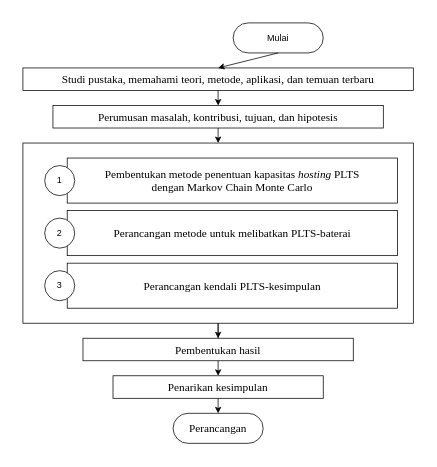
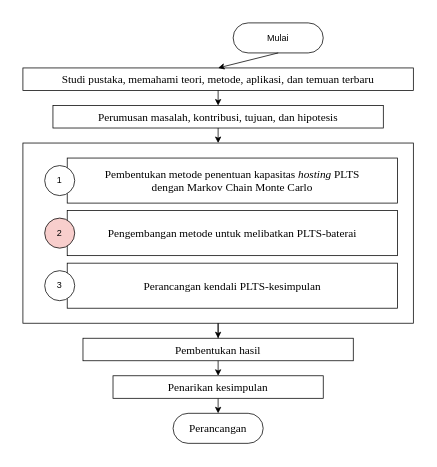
node "2": fillcolor #ffffff -> #f8cecc
node "Perancangan metode untuk melibatkan PLTS-baterai": label "Perancangan metode untuk melibatkan PLTS-baterai" -> "Pengembangan metode untuk melibatkan PLTS-baterai"
